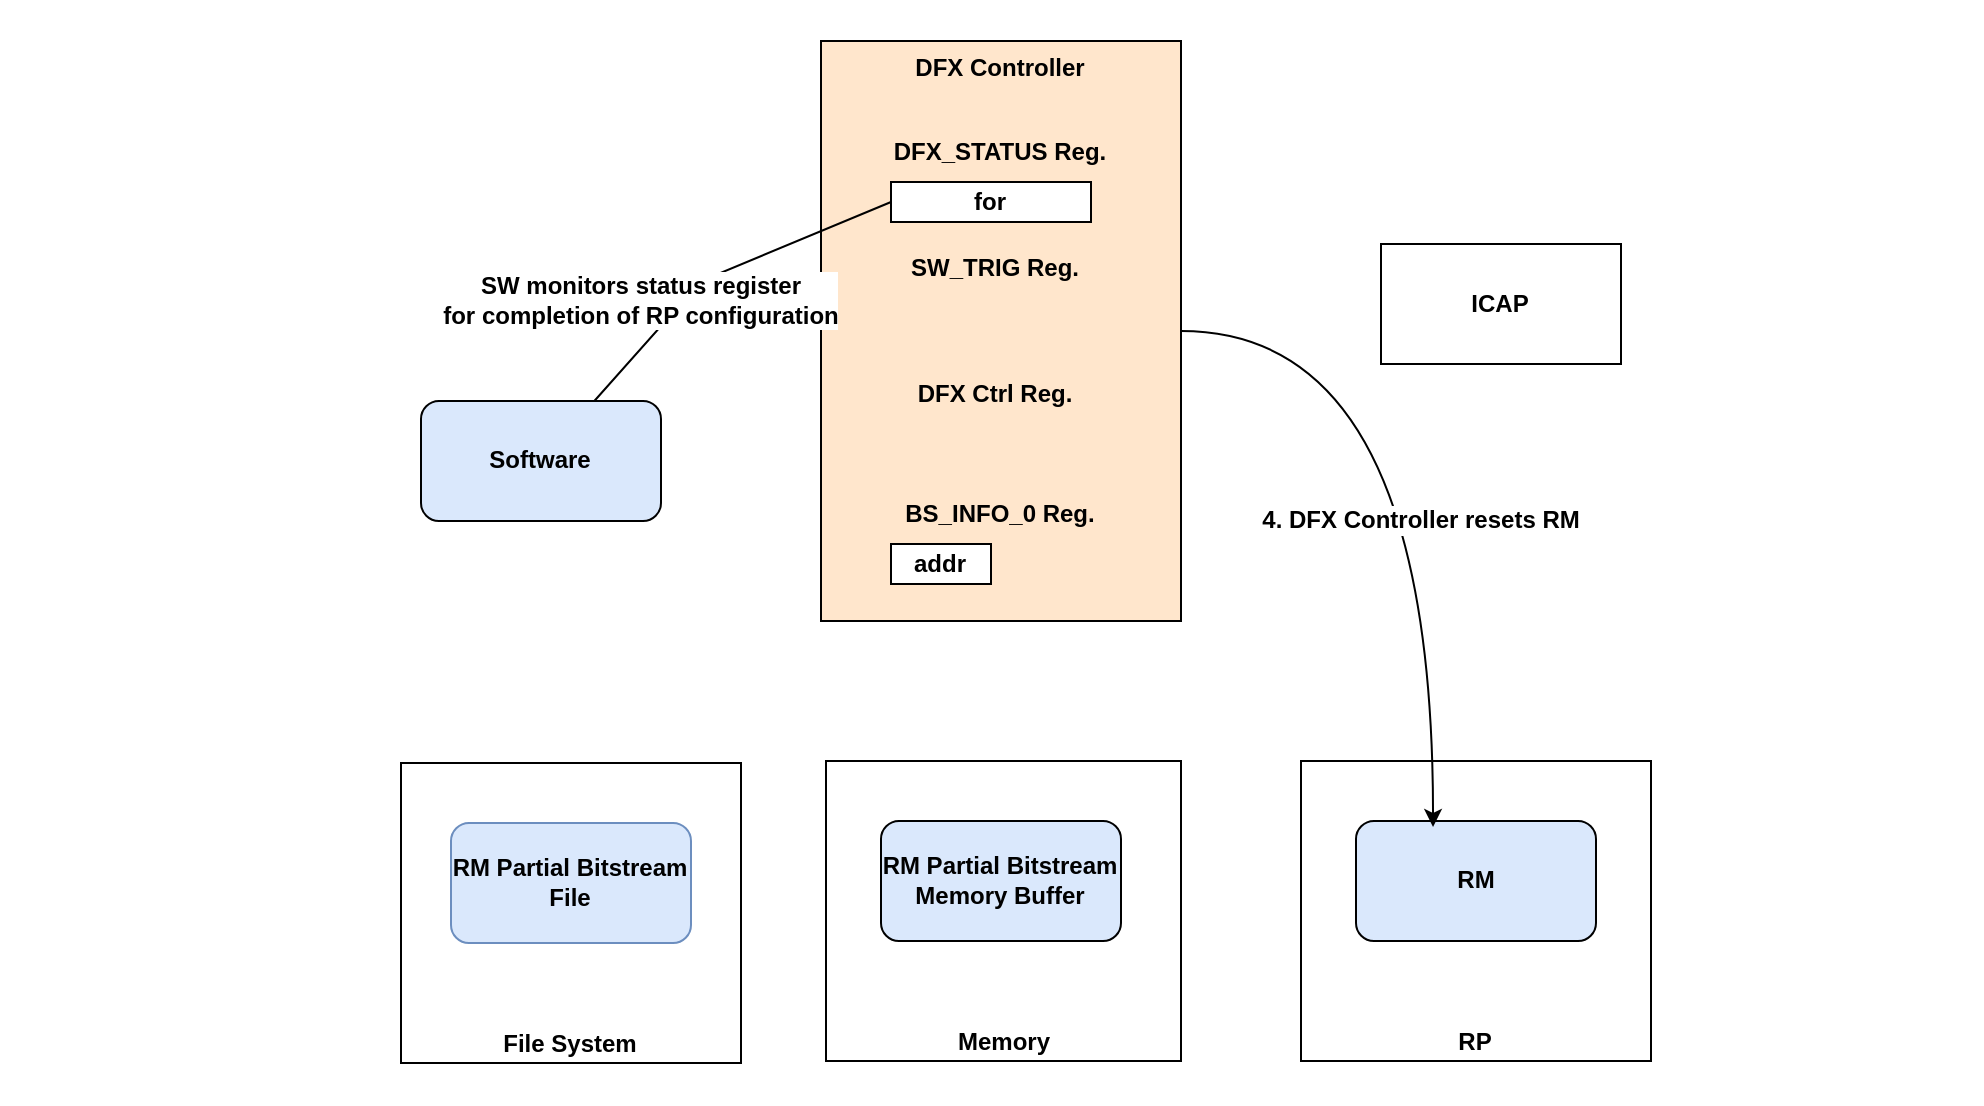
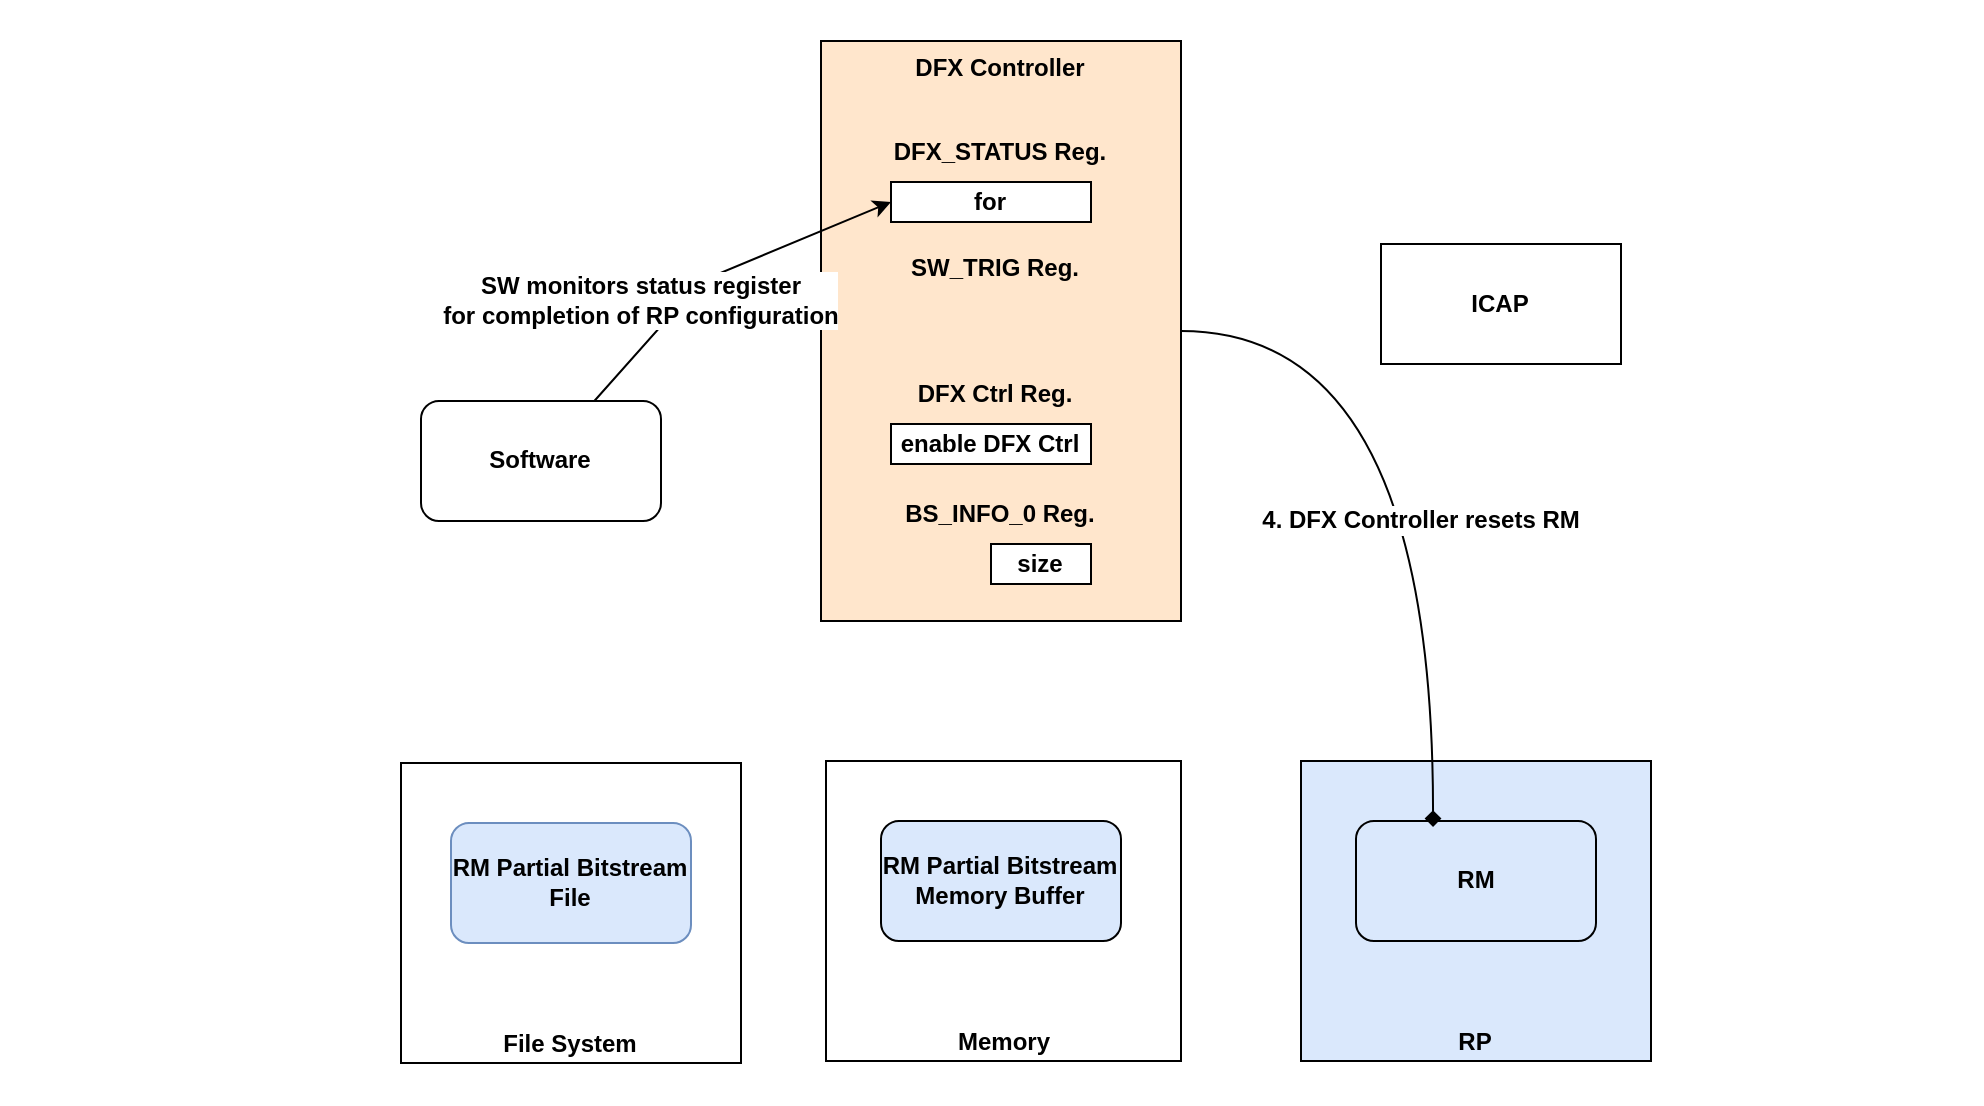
edge "for" -- "Software": arrowhead none -> classic
node "enable DFX Ctrl": added
node "Software": fillcolor #dae8fc -> #ffffff
node "addr": removed
node "size": added
edge "DFX Controller" -> "RM": arrowhead classic -> diamond
node "RP": fillcolor #ffffff -> #dae8fc
